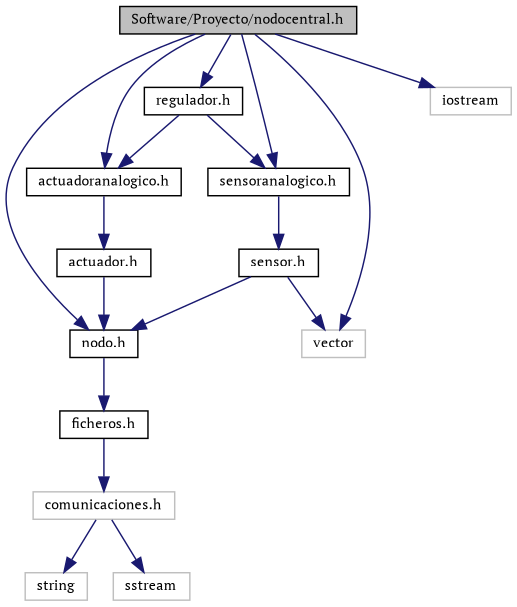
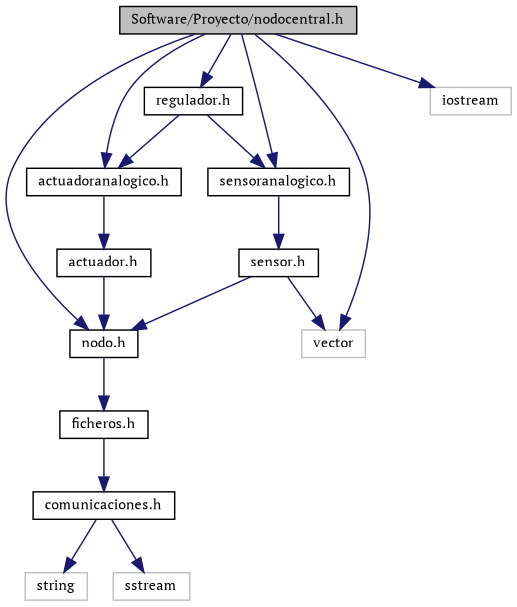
node "comunicaciones.h": color grey75 -> black
